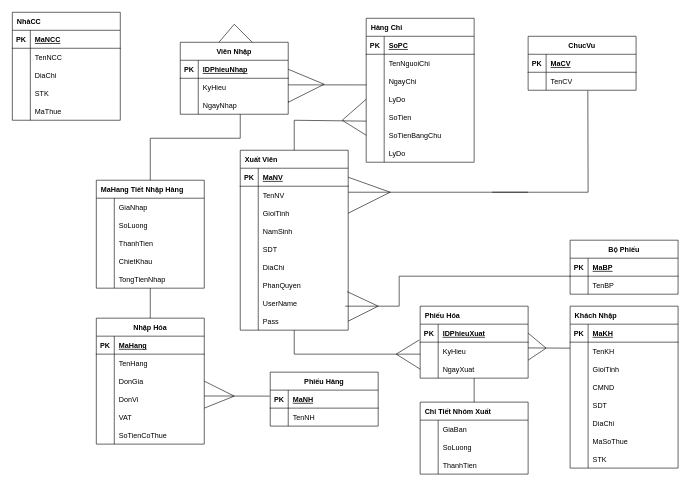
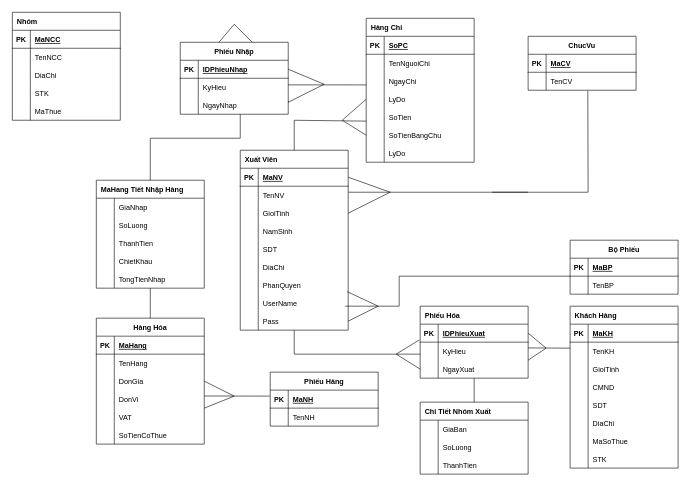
node "NhàCC": label "NhàCC" -> "Nhóm"
node "Viên Nhập": label "Viên Nhập" -> "Phiếu Nhập"
node "Khách Nhập": label "Khách Nhập" -> "Khách Hàng"
node "Nhập Hóa": label "Nhập Hóa" -> "Hàng Hóa"
